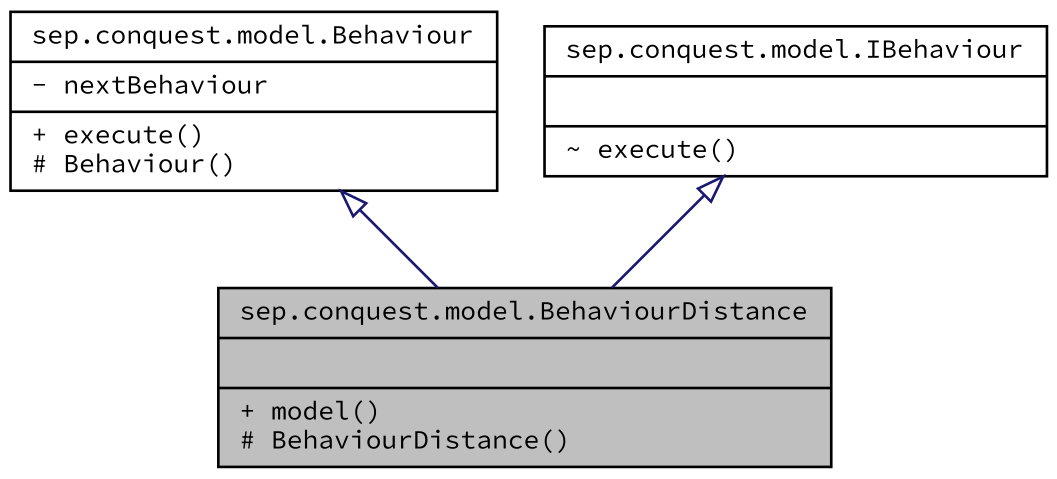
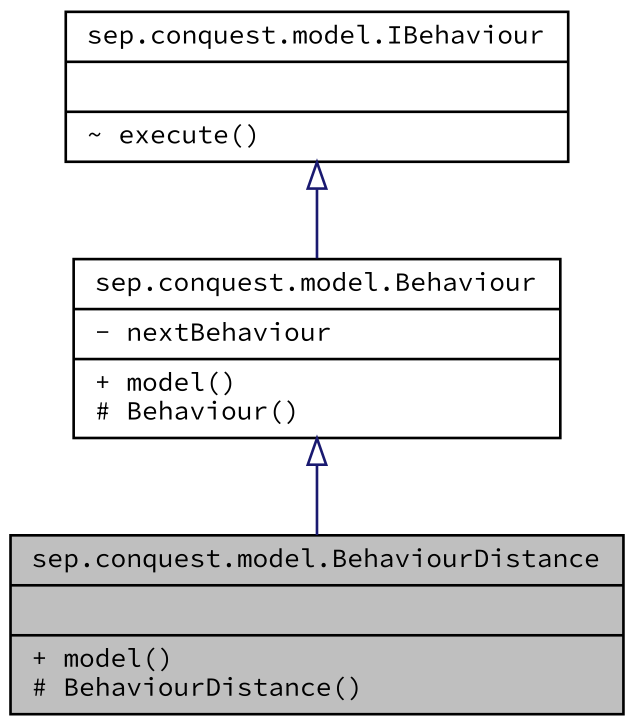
node "sep.conquest.model.Behaviour": text "+ execute()" -> "+ model()"
edge "sep.conquest.model.BehaviourDistance" -> "sep.conquest.model.IBehaviour": now "sep.conquest.model.Behaviour" -> "sep.conquest.model.IBehaviour"
